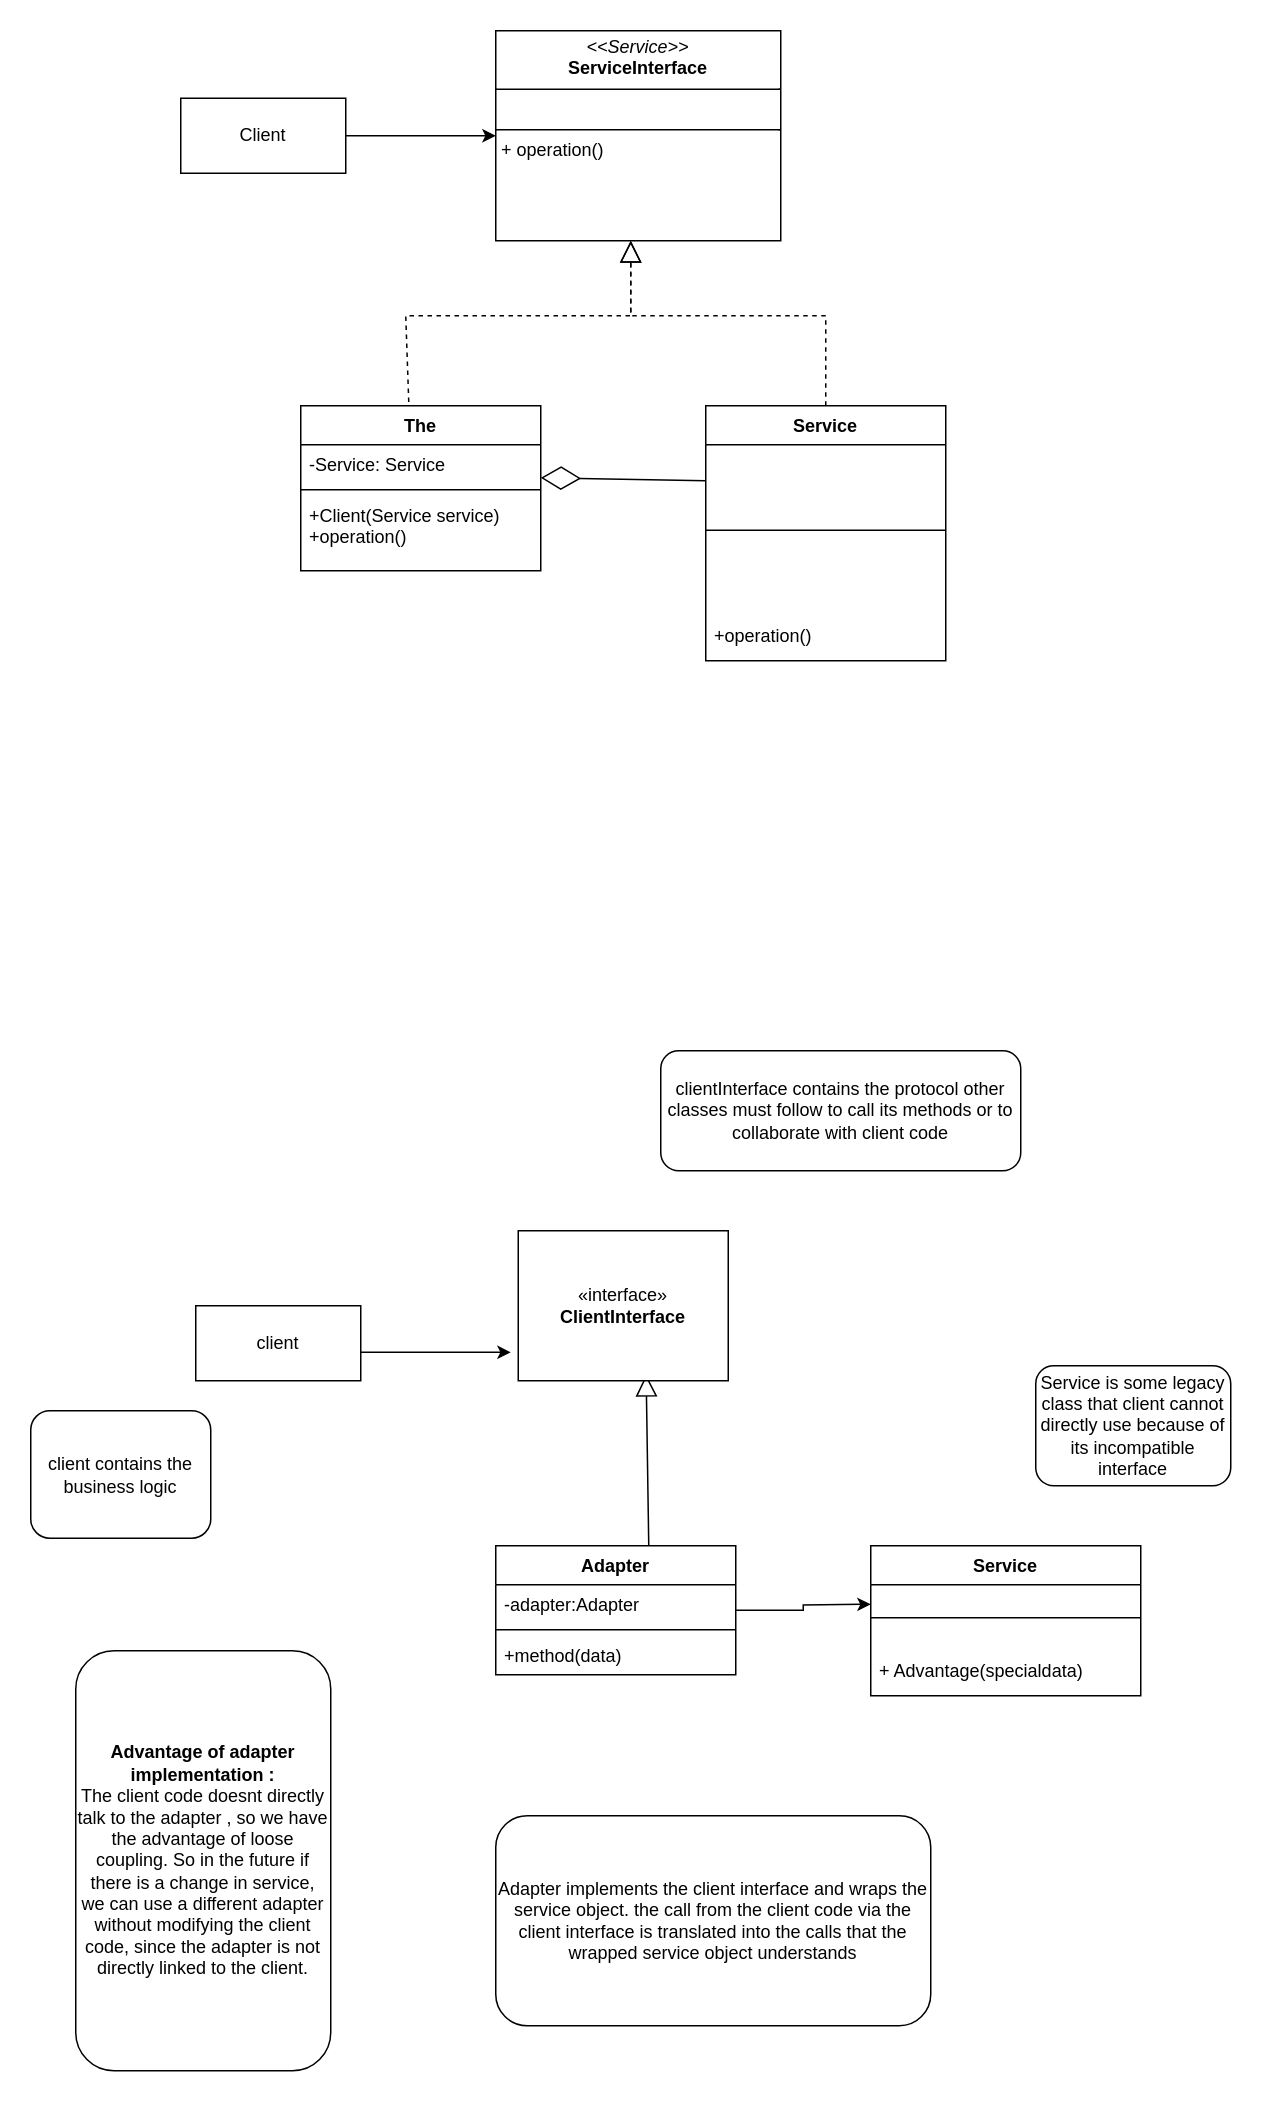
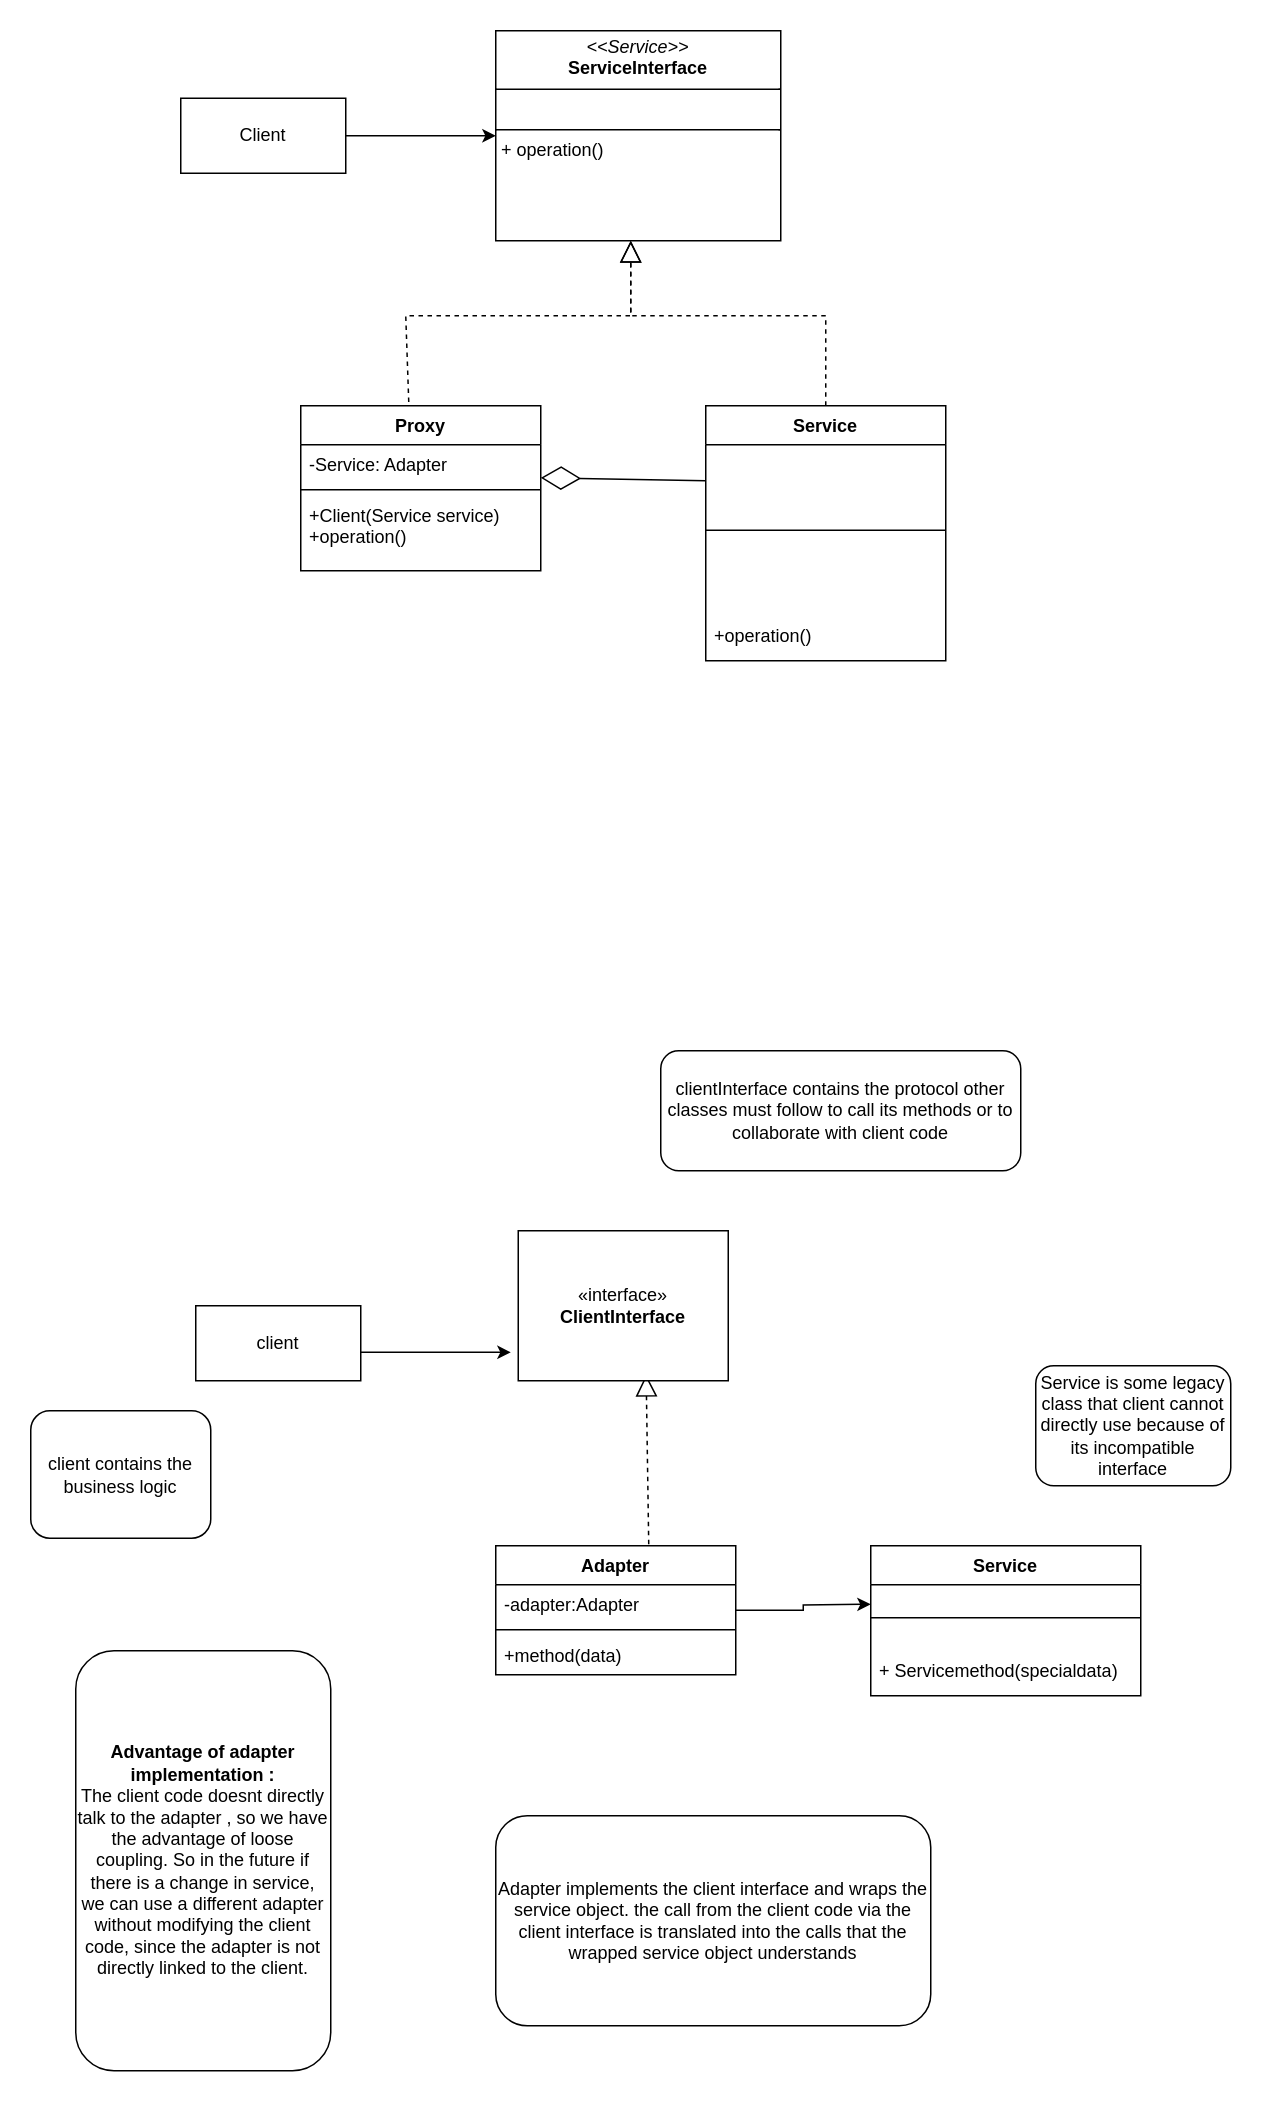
node "The": label "The" -> "Proxy"
node "-Service: Service": label "-Service: Service" -> "-Service: Adapter"
edge "Adapter" -> "«interface» ClientInterface": style solid -> dashed
node "+ Advantage(specialdata)": label "+ Advantage(specialdata)" -> "+ Servicemethod(specialdata)"
